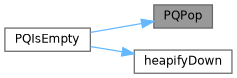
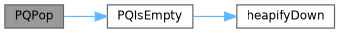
edge "PQIsEmpty" -> "PQPop": reversed
